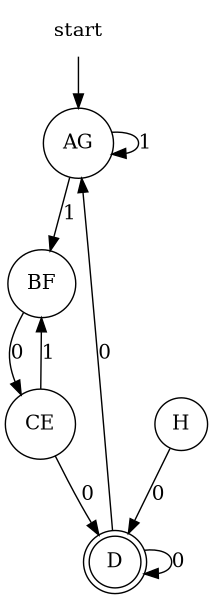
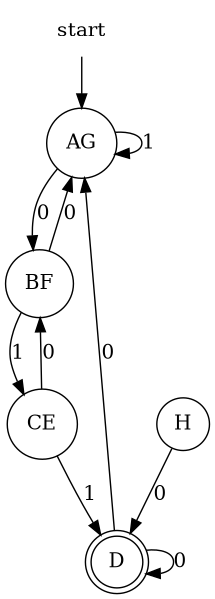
edge "AG" -> "BF": label "1" -> "0"
edge "BF" -> "AG": added, label "0"
edge "BF" -> "CE": label "0" -> "1"
edge "CE" -> "BF": label "1" -> "0"
edge "CE" -> "D": label "0" -> "1"
